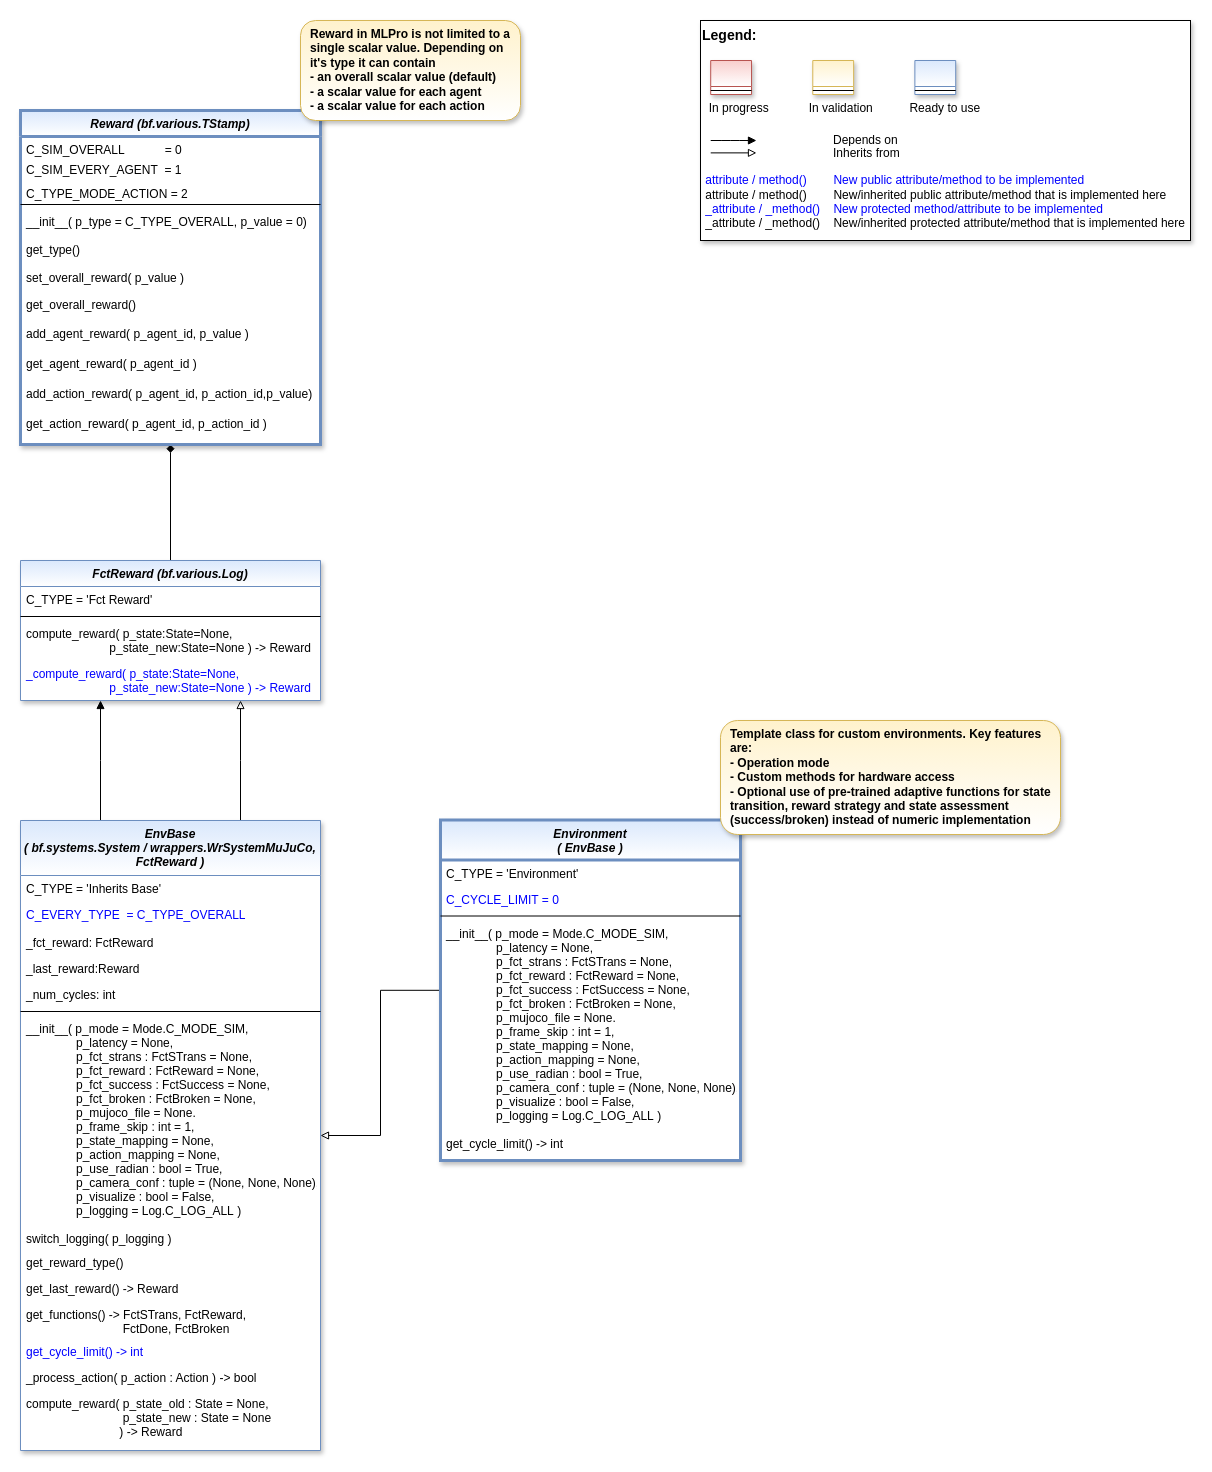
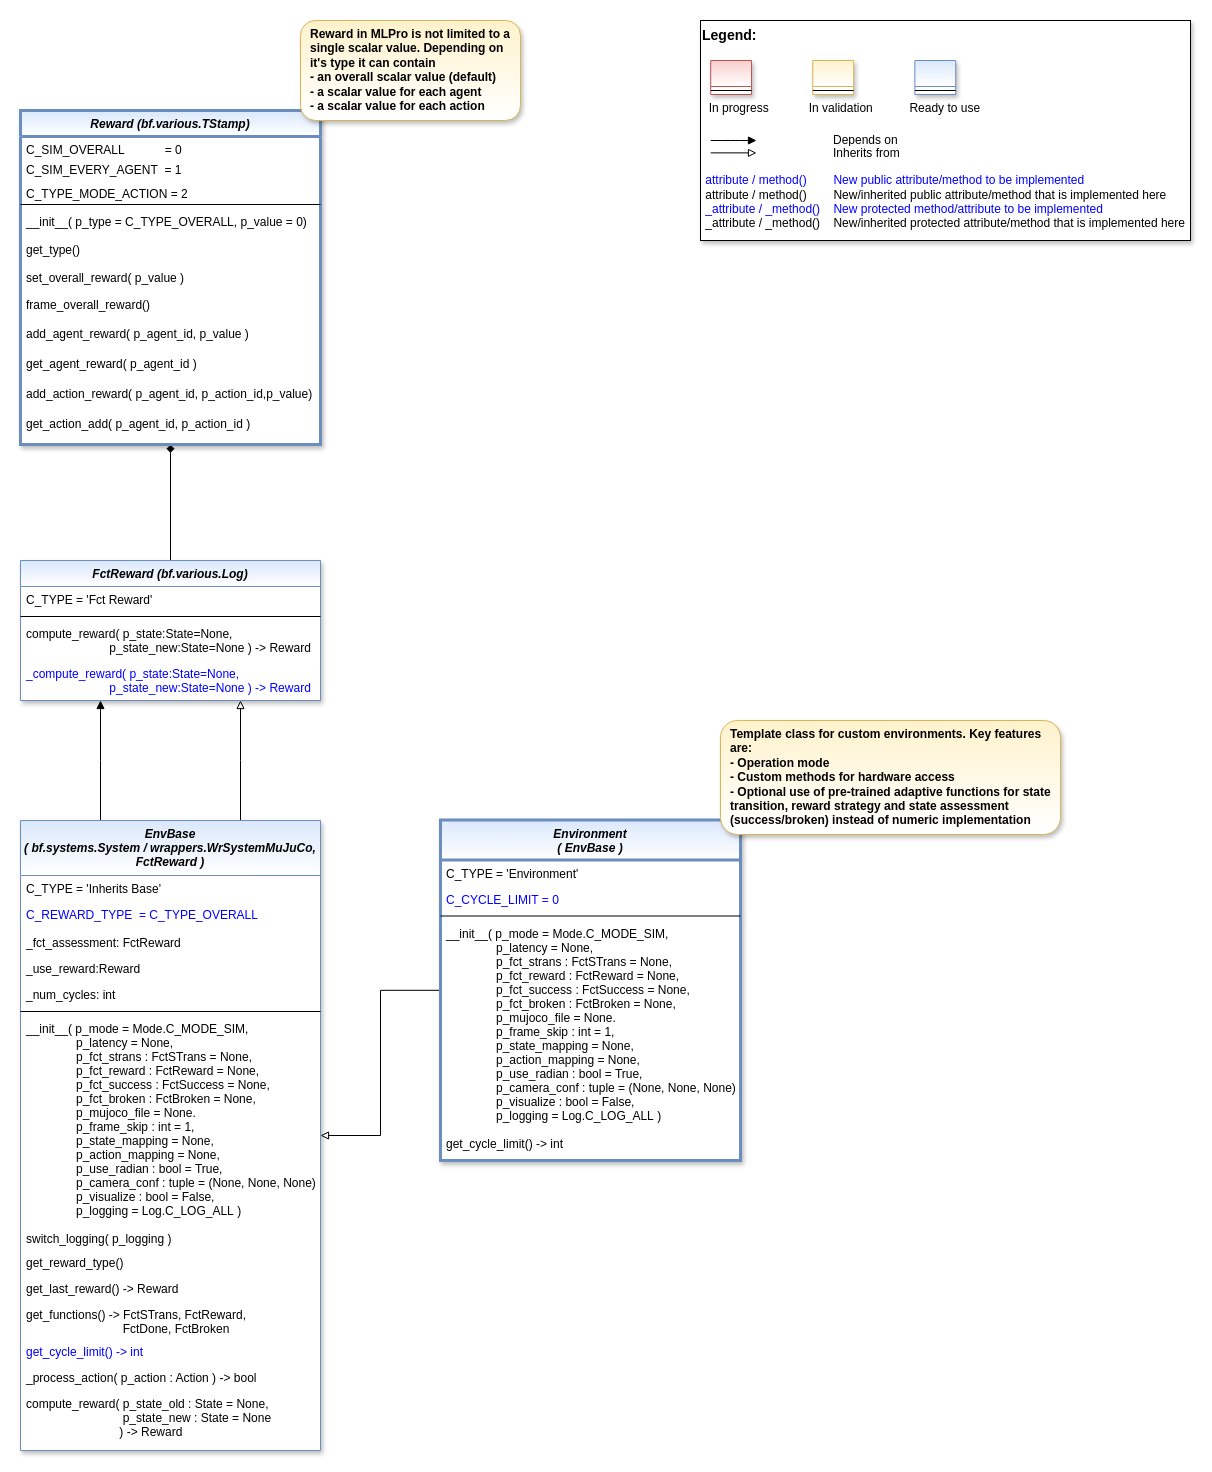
node "get_overall_reward()": label "get_overall_reward()" -> "frame_overall_reward()"
node "get_action_reward( p_agent_id, p_action_id )": label "get_action_reward( p_agent_id, p_action_id )" -> "get_action_add( p_agent_id, p_action_id )"
node "C_EVERY_TYPE = C_TYPE_OVERALL": label "C_EVERY_TYPE = C_TYPE_OVERALL" -> "C_REWARD_TYPE = C_TYPE_OVERALL"
node "_fct_reward: FctReward": label "_fct_reward: FctReward" -> "_fct_assessment: FctReward"
node "_last_reward:Reward": label "_last_reward:Reward" -> "_use_reward:Reward"
